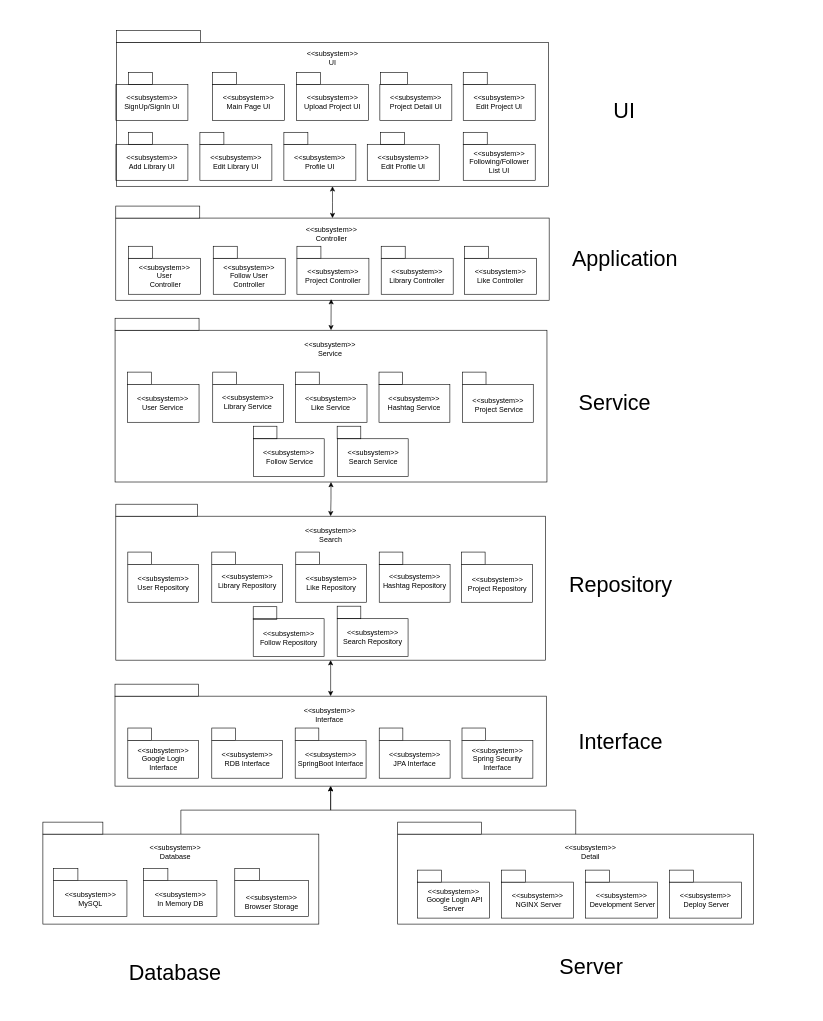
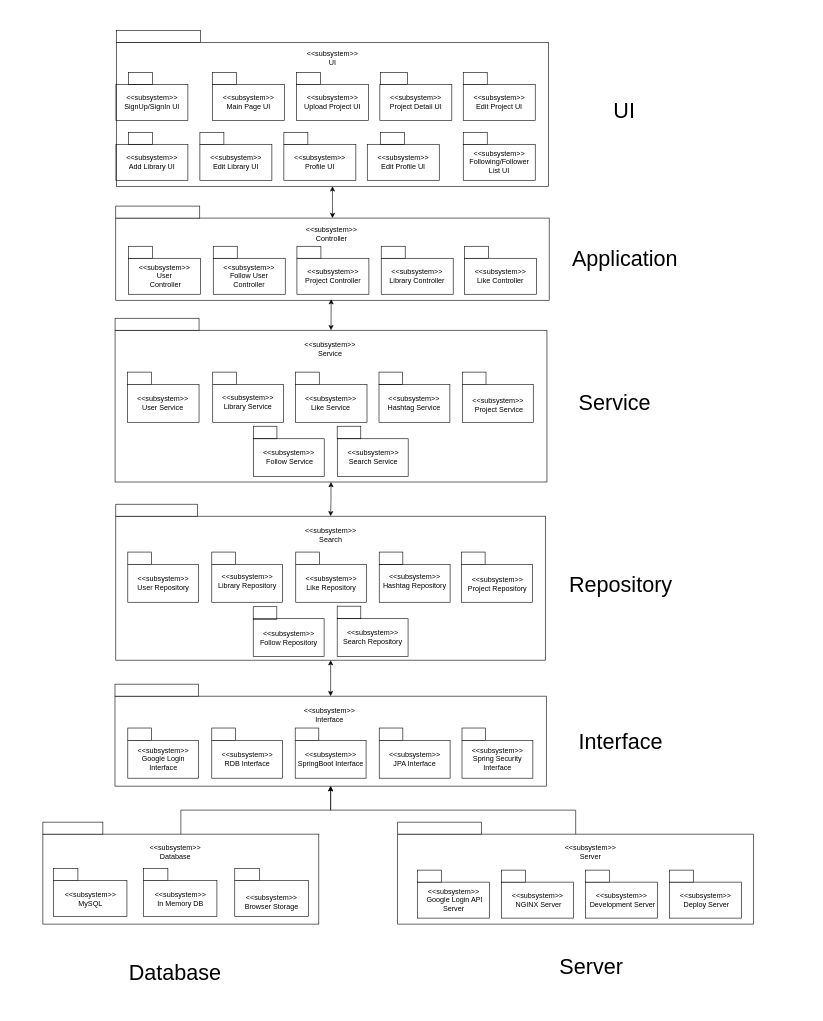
node "<<subsystem>> Detail": label "<<subsystem>> Detail" -> "<<subsystem>> Server"
